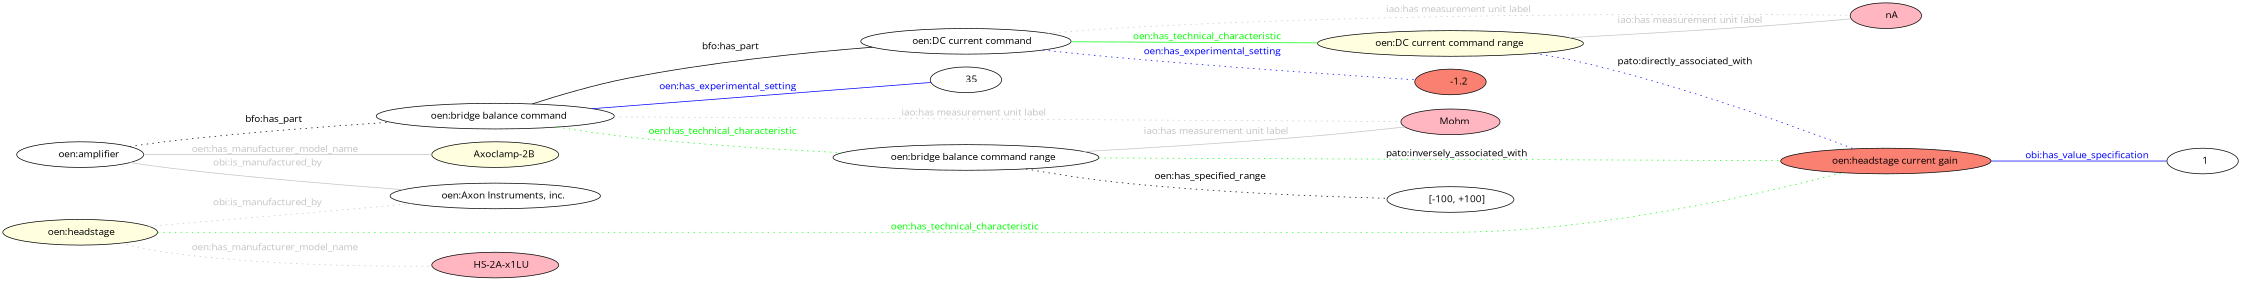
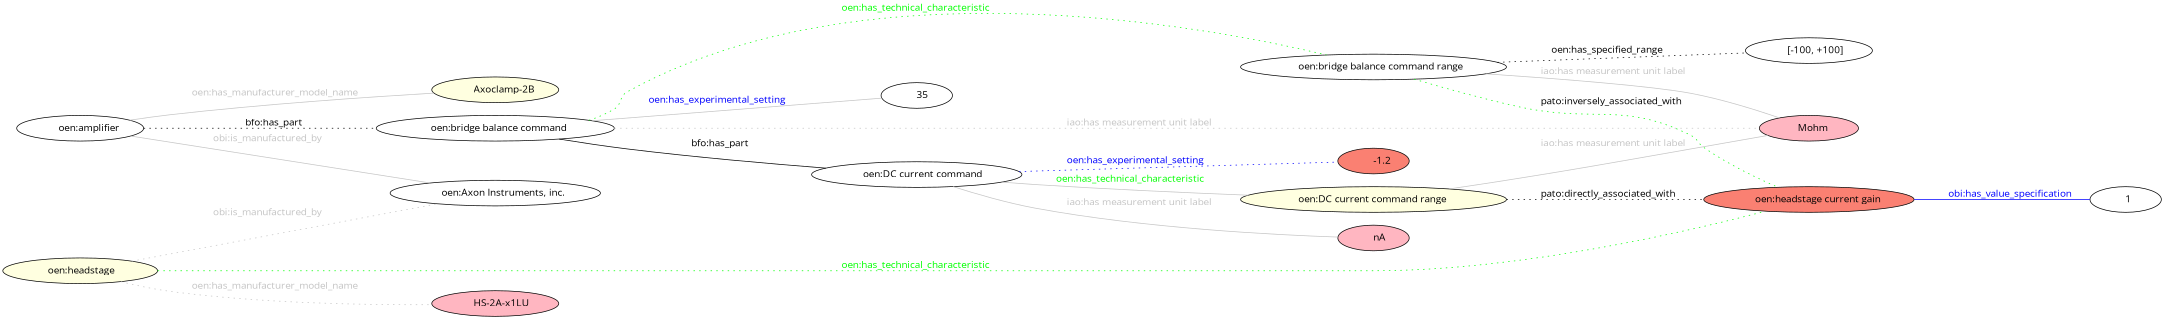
edge "nA" -- "oen:DC current command": style dotted -> solid
edge "nA" -- "oen:DC current command range": now "Mohm" -- "oen:DC current command range"
edge "oen:DC current command" -- "oen:DC current command range": color #00ff00 -> #c4c4c4
edge "oen:DC current command range" -- "oen:headstage current gain": color #0000ff -> #000000
edge "35" -- "oen:bridge balance command": color #0000ff -> #c4c4c4
